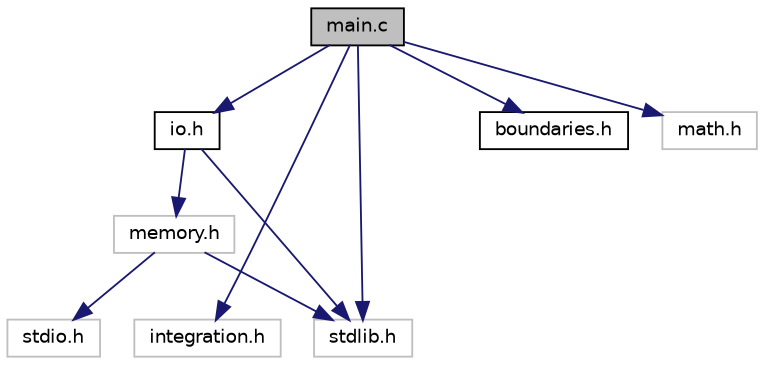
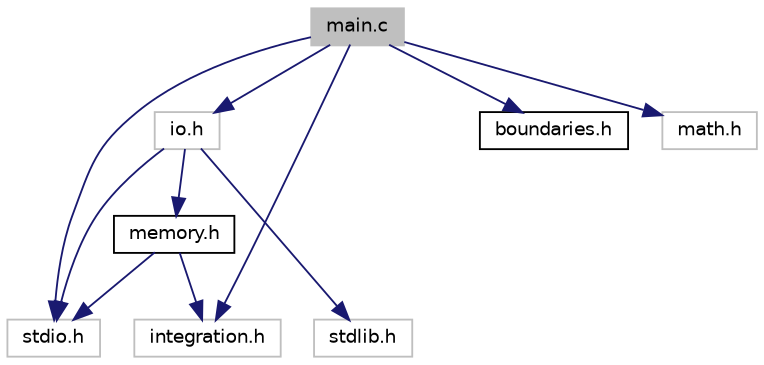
node "main.c": color black -> grey75
node "io.h": color black -> grey75
edge "main.c" -> "stdlib.h": now "main.c" -> "stdio.h"
edge "io.h" -> "stdio.h": added
node "memory.h": color grey75 -> black
edge "memory.h" -> "stdlib.h": now "memory.h" -> "integration.h"
